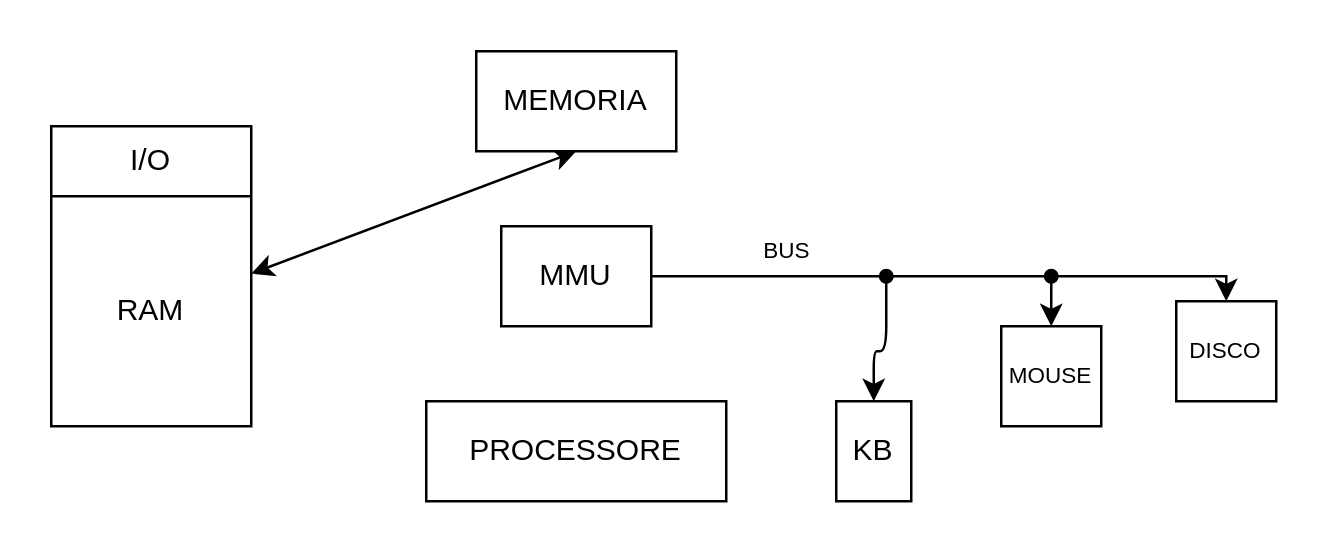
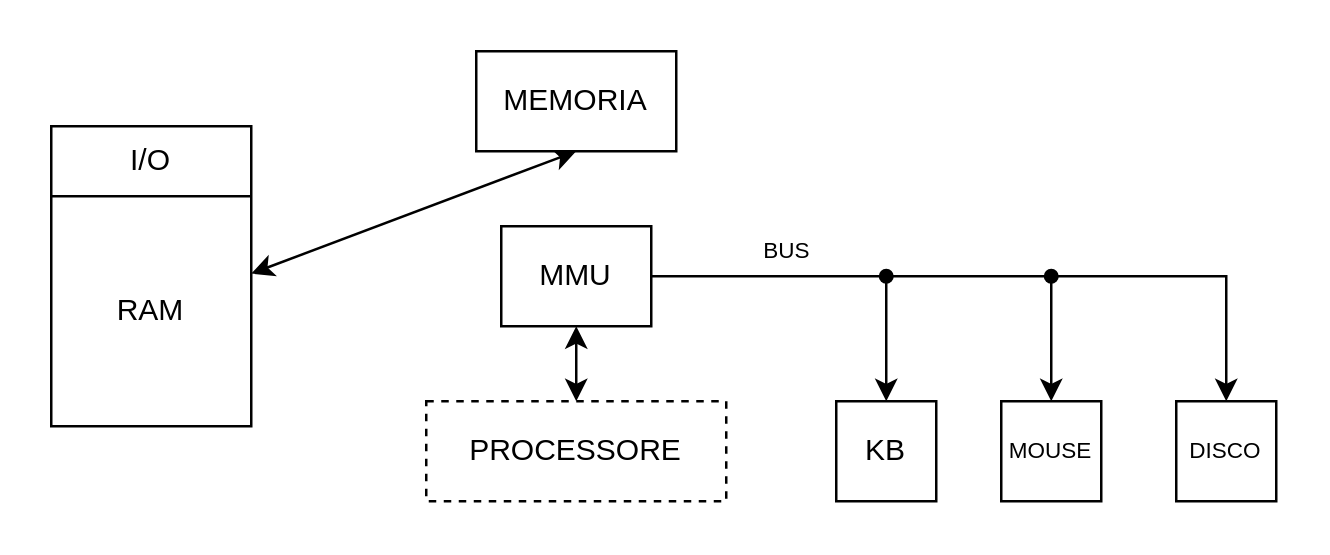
node "DISCO": moved (1226, 351) -> (1226, 451)
edge "MMU" -- "PROCESSORE": added
node "MOUSE": moved (1051, 376) -> (1051, 451)
node "PROCESSORE": style solid -> dashed
node "KB": size 75x100 -> 100x100
